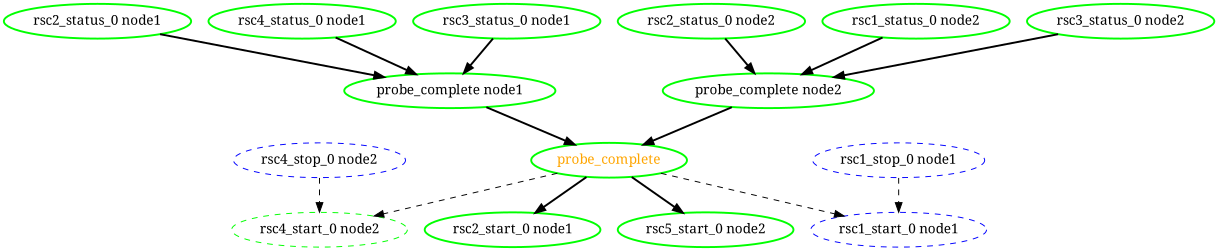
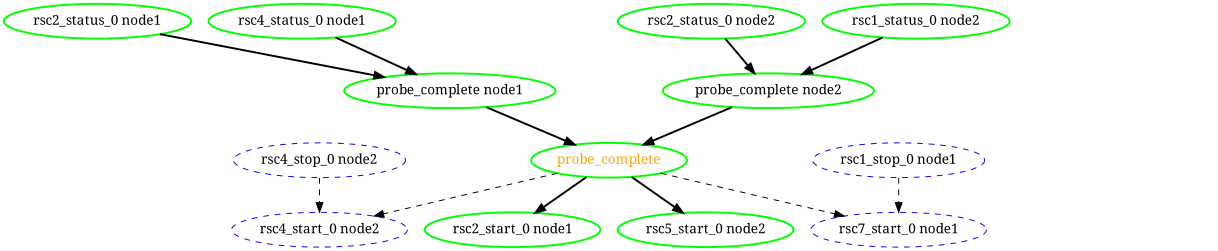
node "rsc3_status_0 node1": removed
node "rsc3_status_0 node2": removed
node "rsc4_start_0 node2": color green -> blue
node "rsc1_start_0 node1": label "rsc1_start_0 node1" -> "rsc7_start_0 node1"
